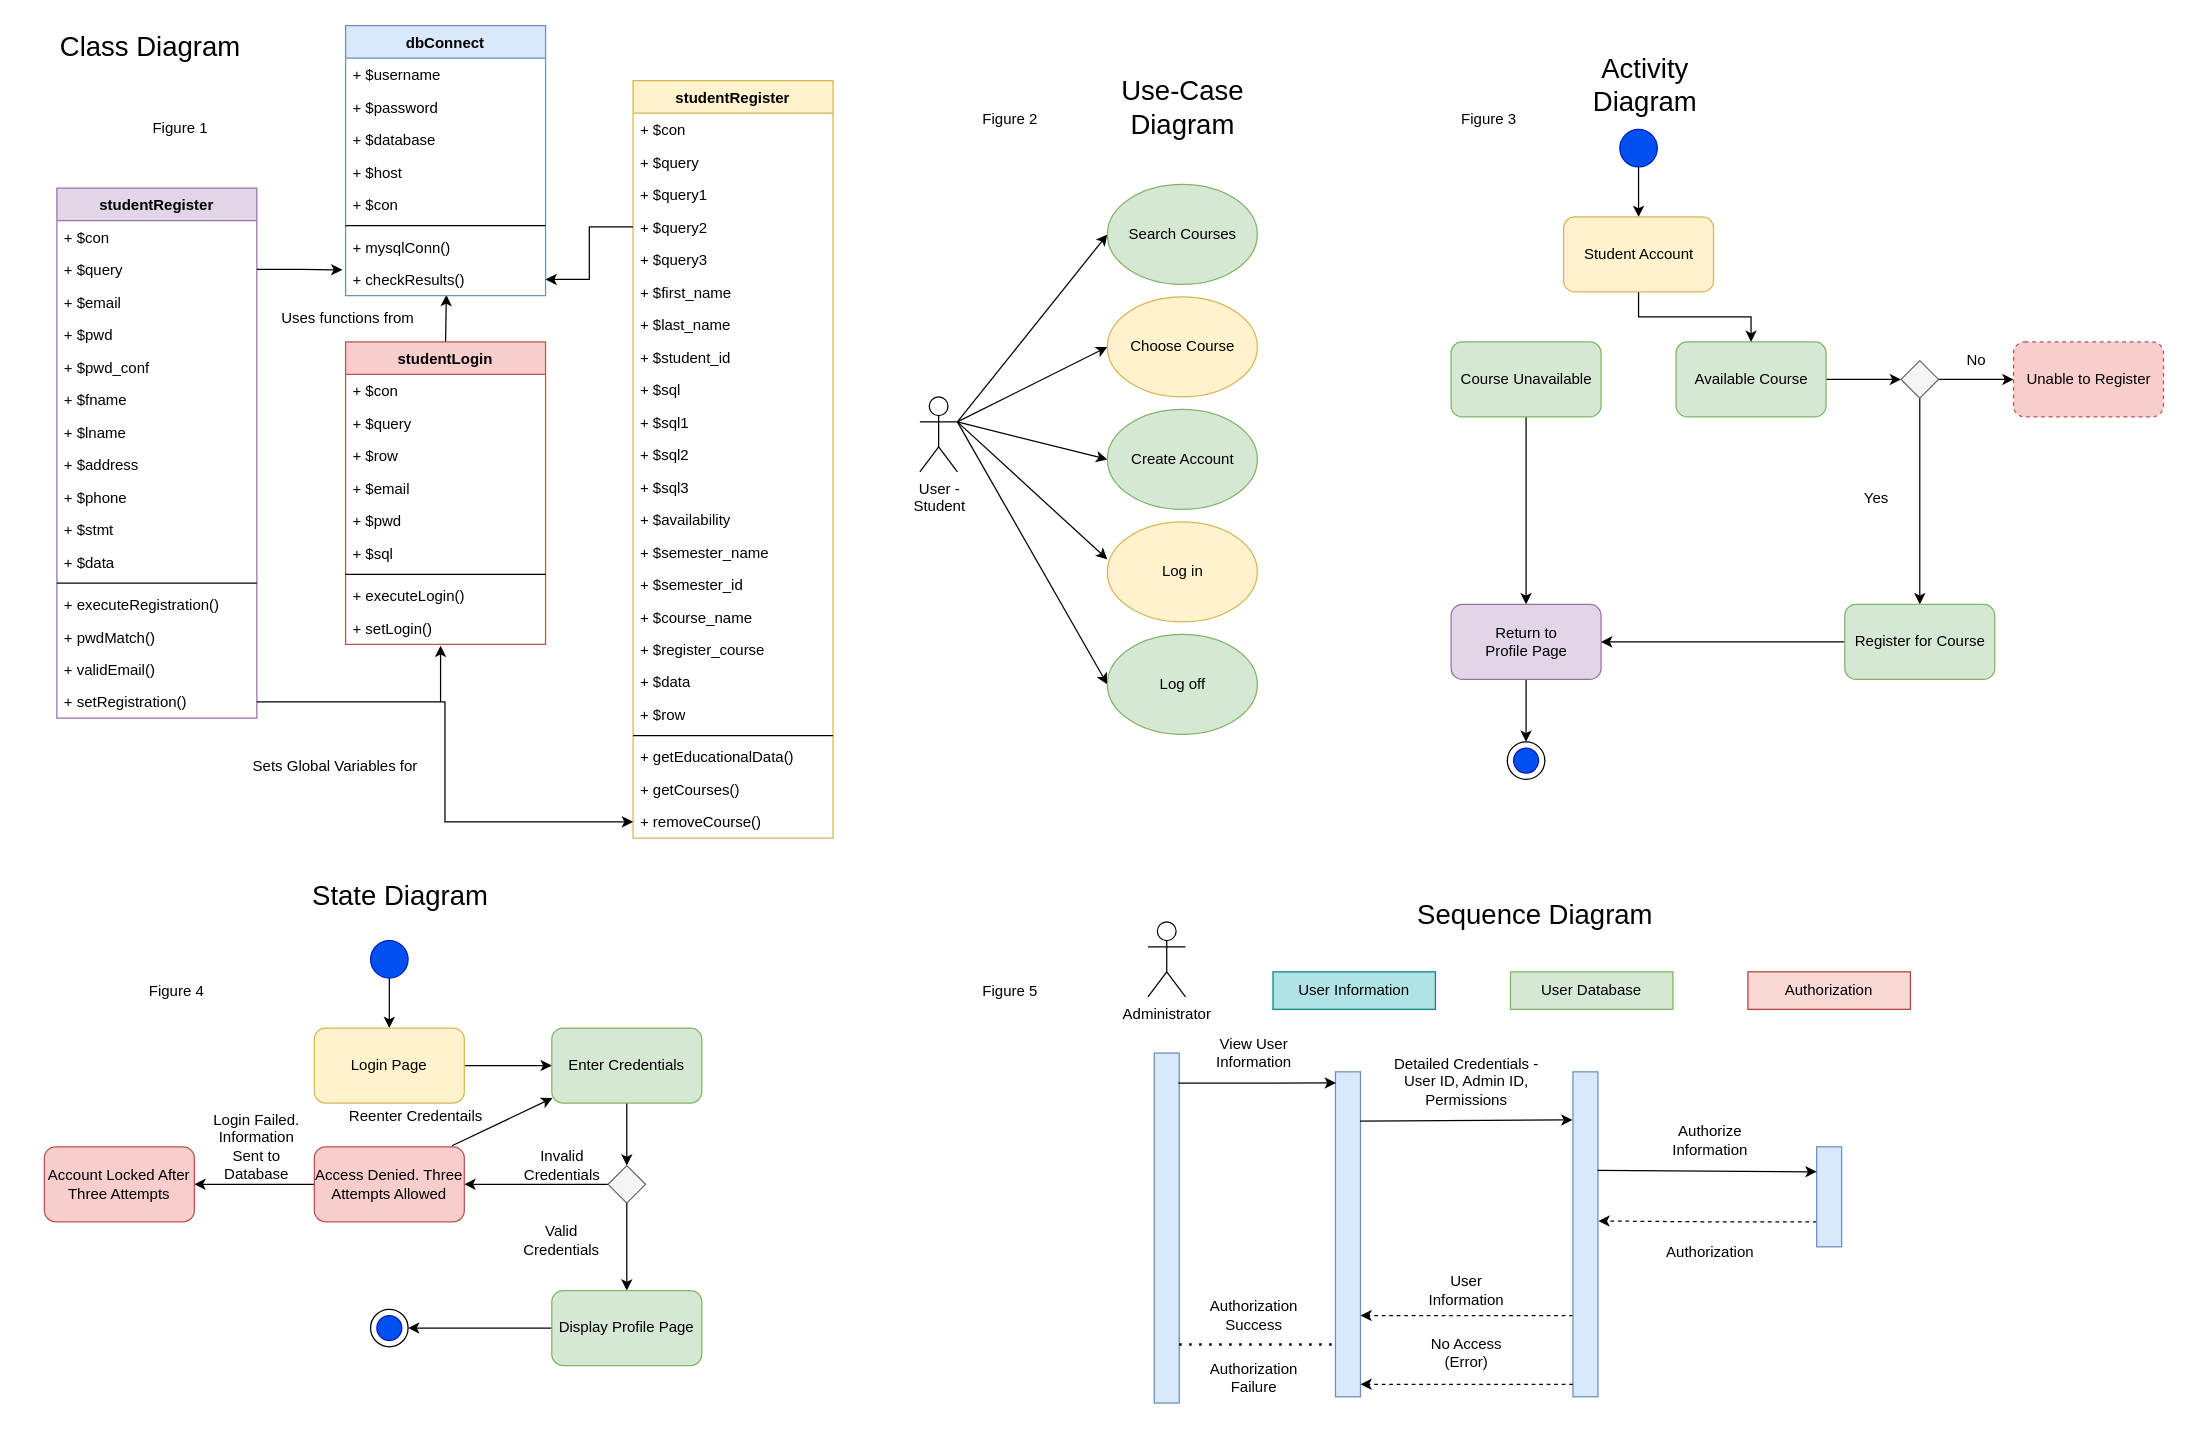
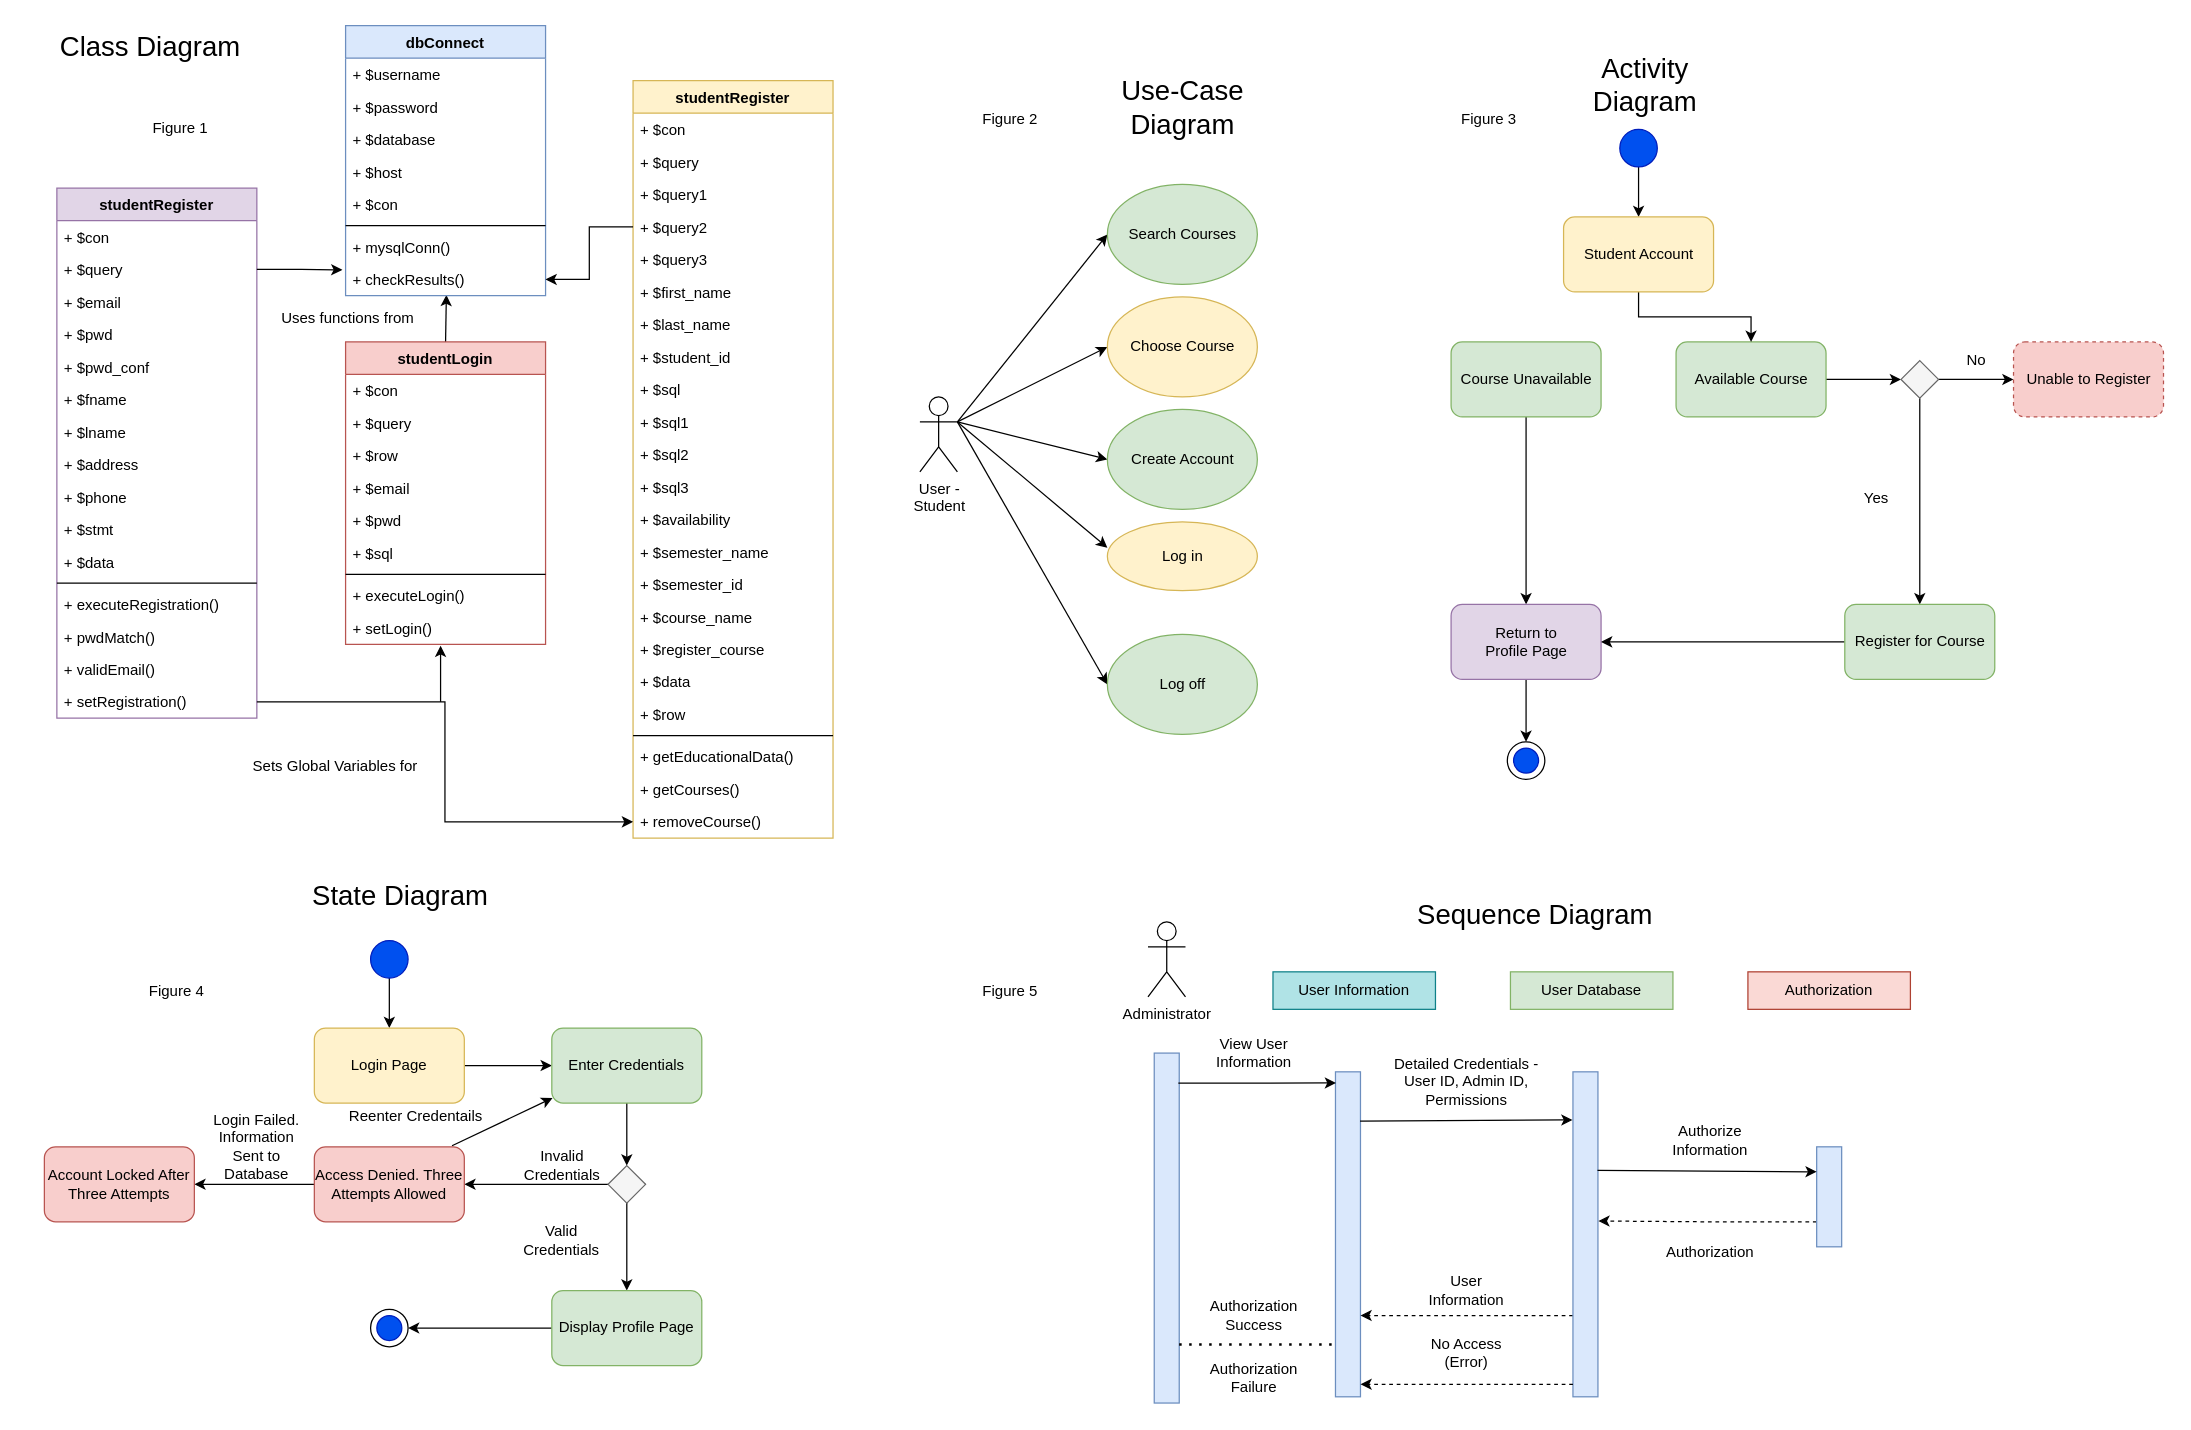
node "Log in": size 150x100 -> 150x69
